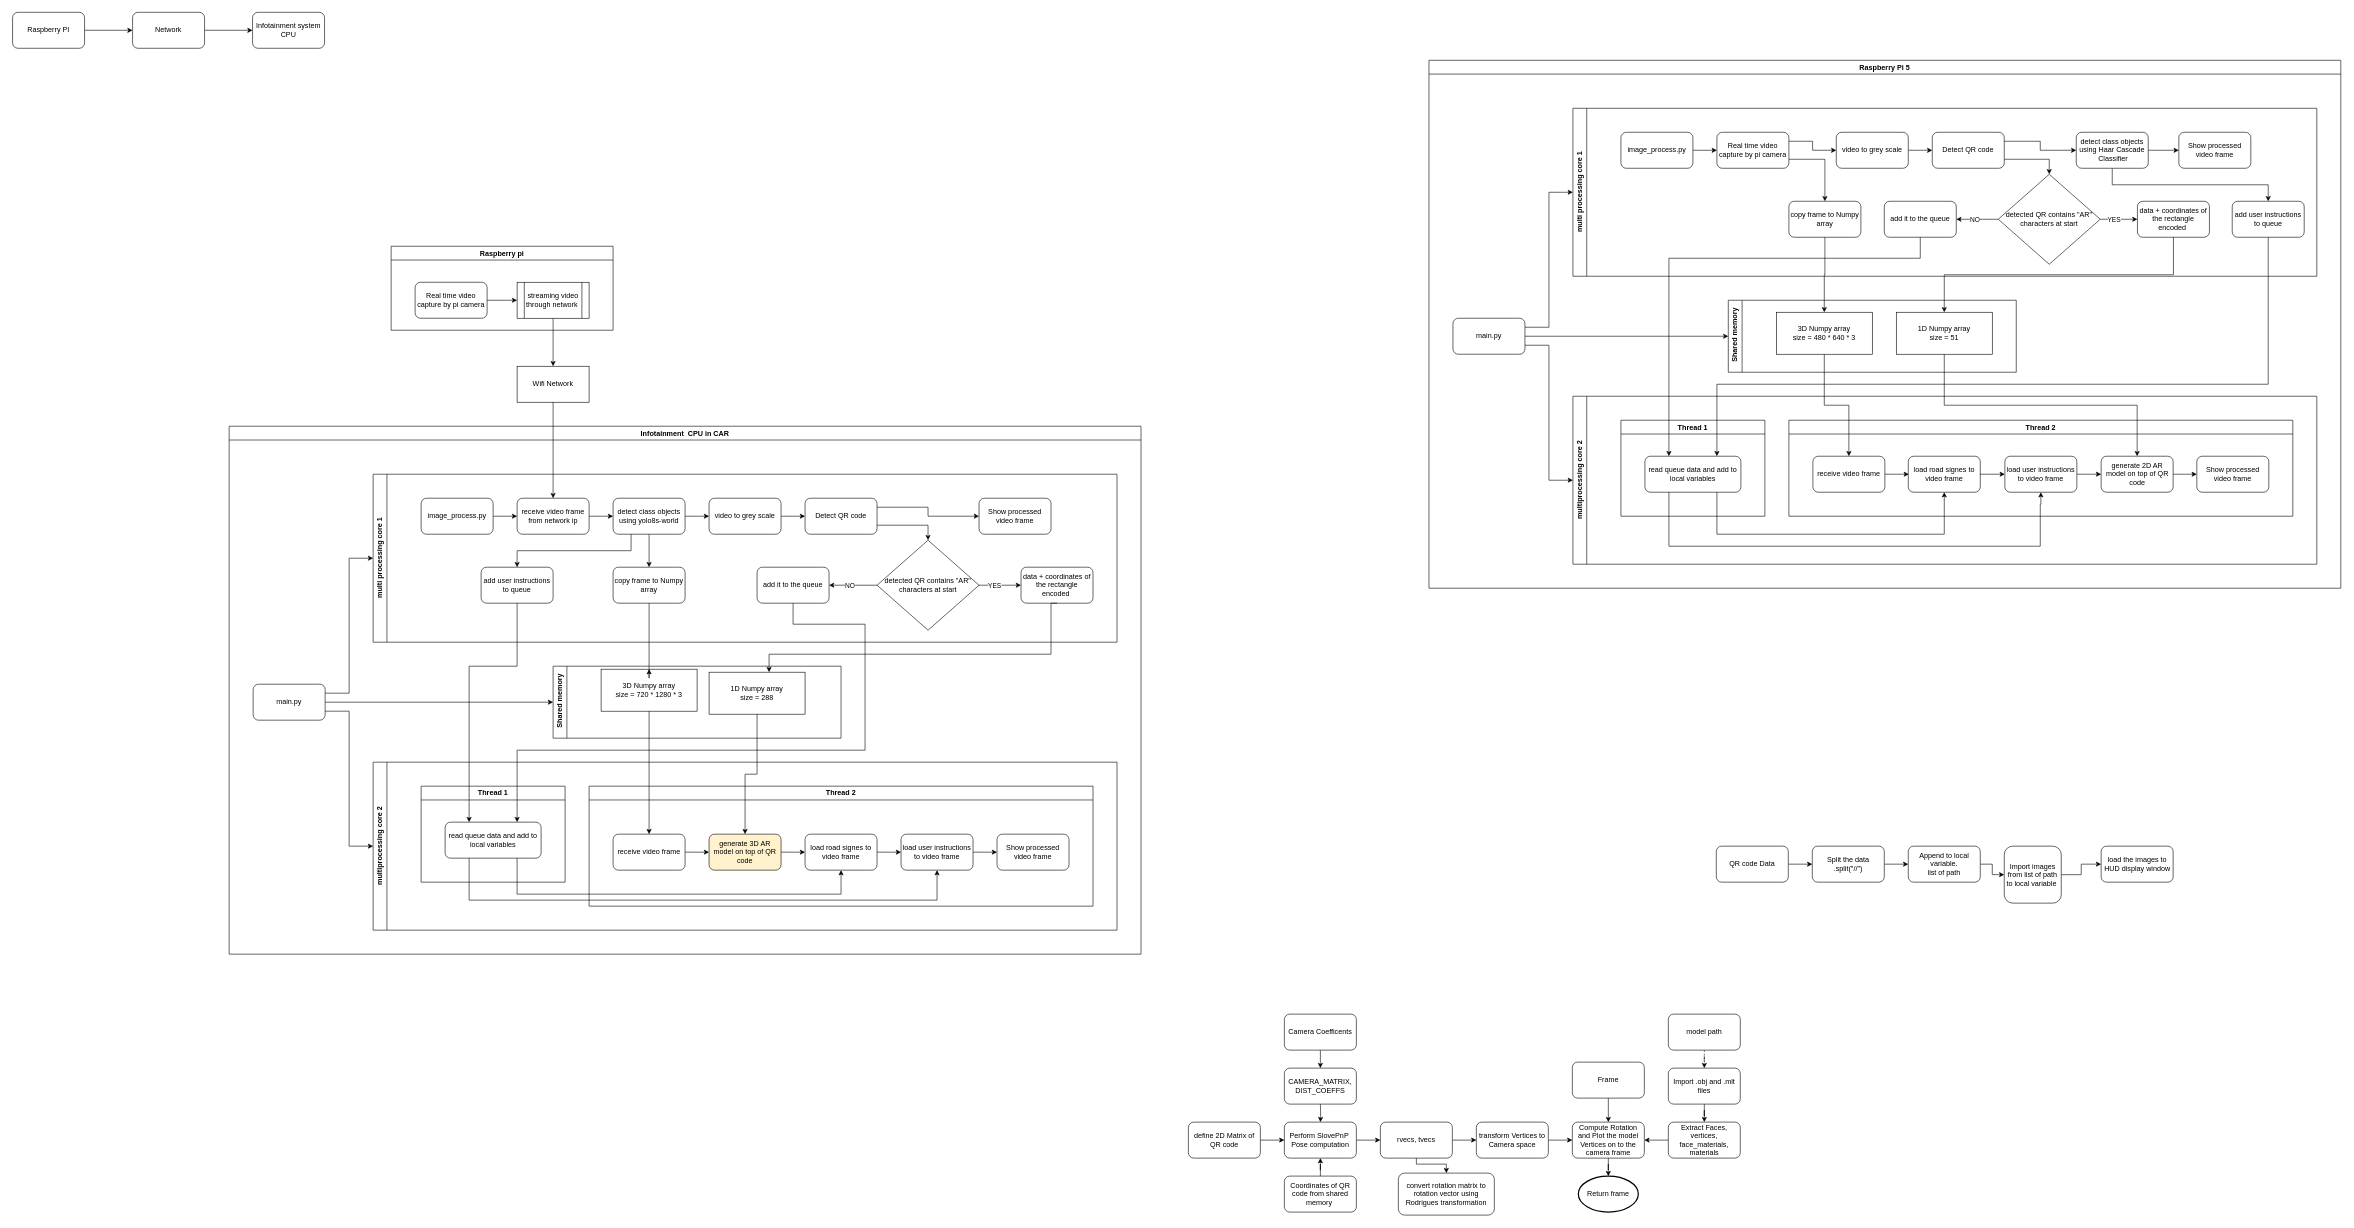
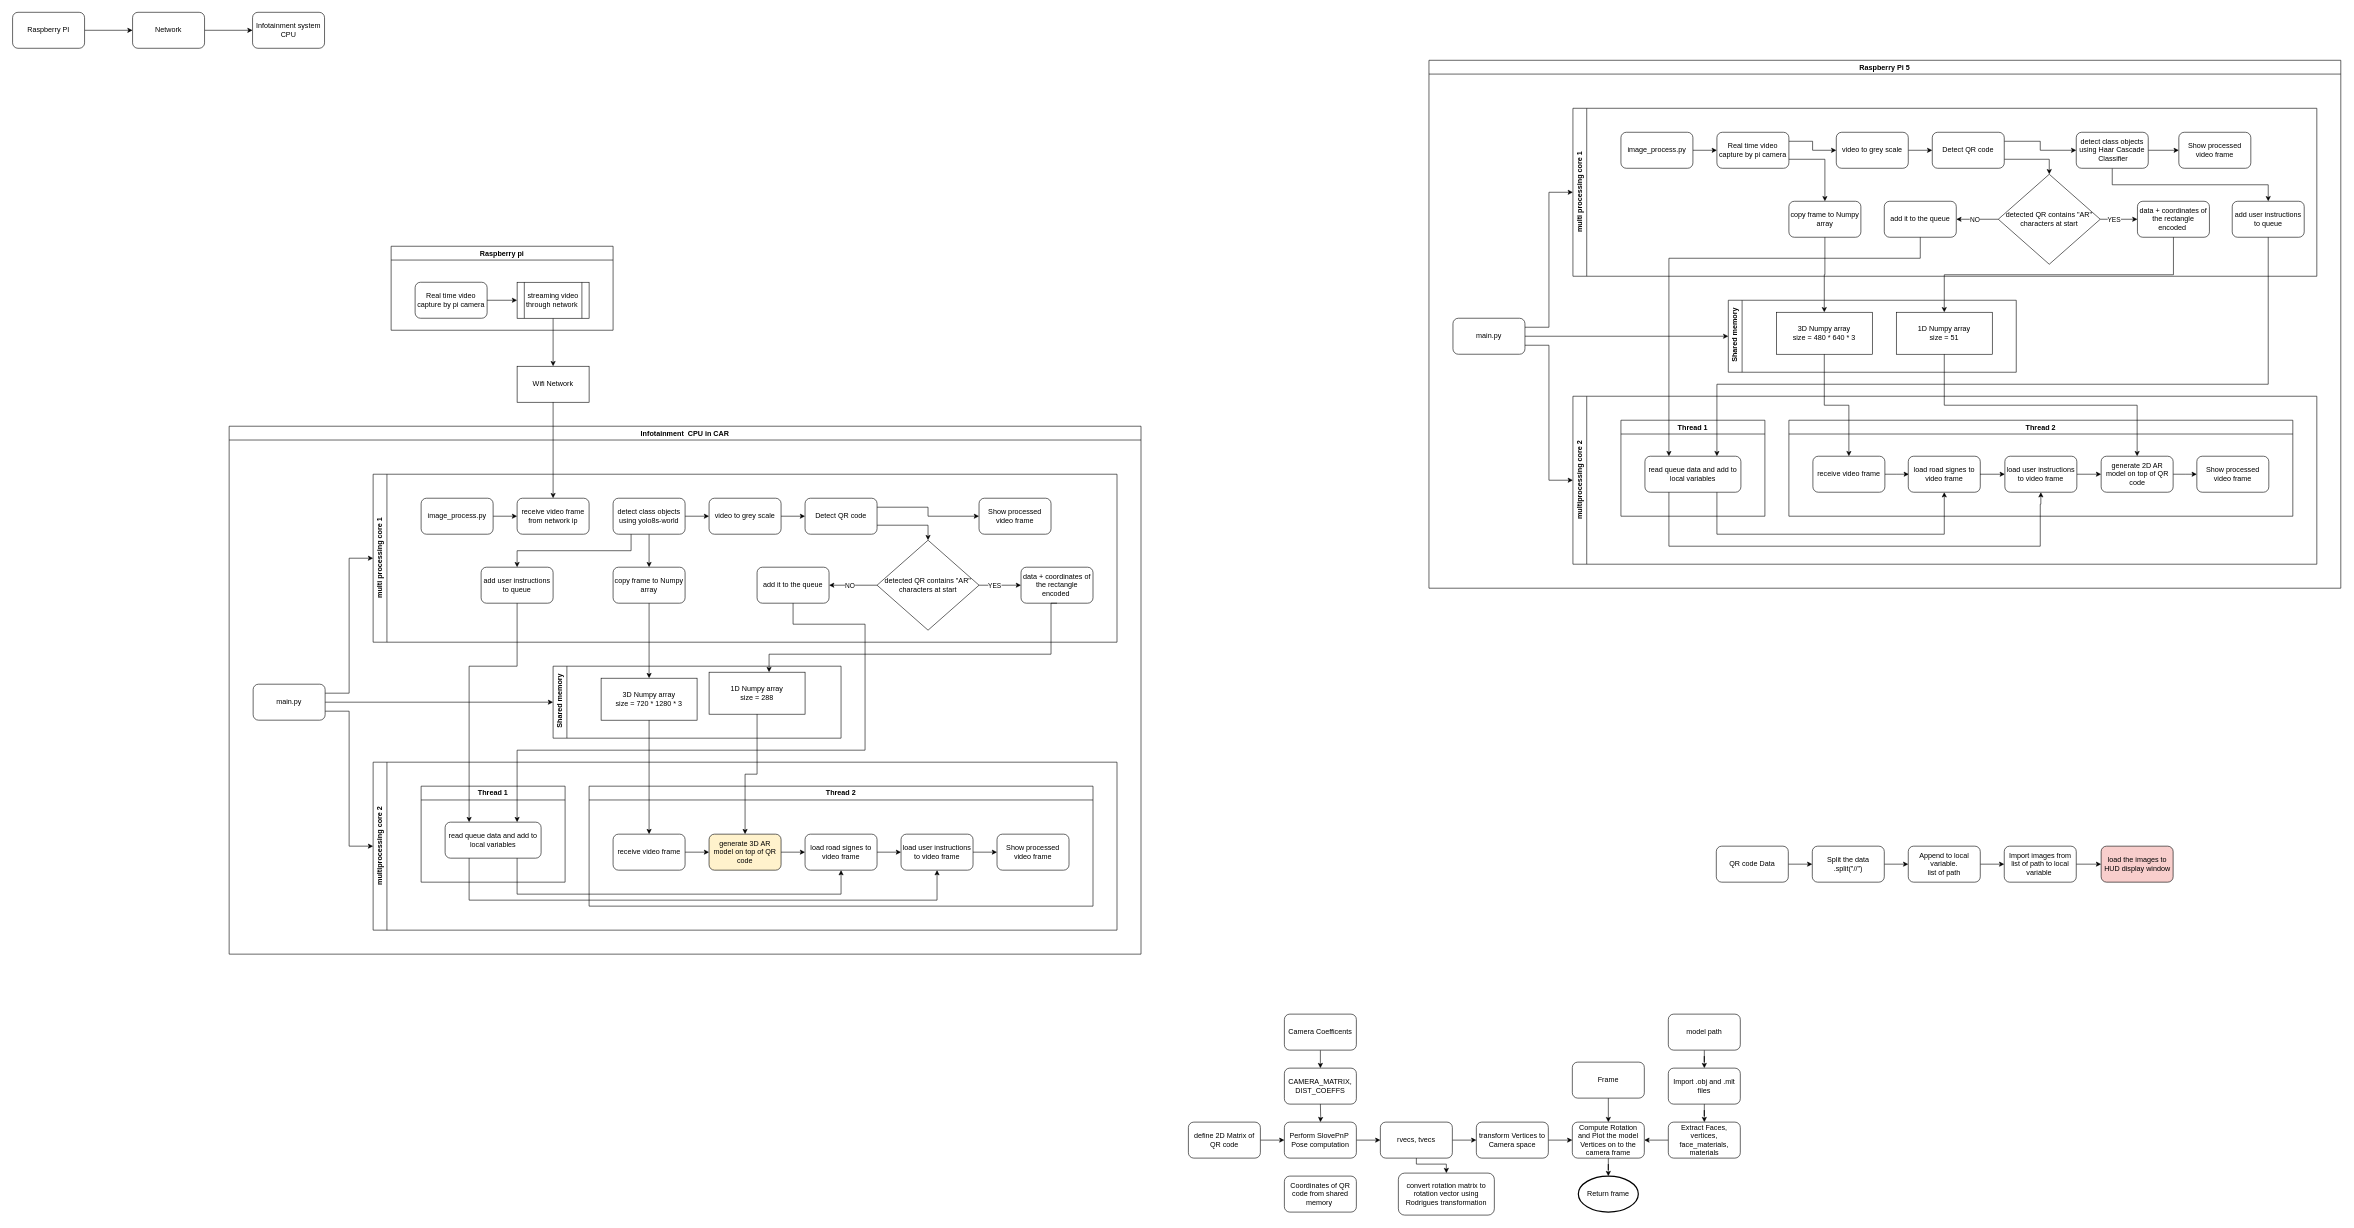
edge "receive video frame from network ip" -> "detect class objects using yolo8s-world": removed
node "3D Numpy array size = 720 * 1280 * 3": moved (649, 690) -> (649, 699)
node "load the images to HUD display window": fillcolor #ffffff -> #f8cecc
node "Import images from list of path to local variable": size 57x57 -> 72x36
edge "model path" -> "Import .obj and .mlt files": style dashed -> solid
edge "Coordinates of QR code from shared memory" -> "Perform SlovePnP Pose computation": removed
